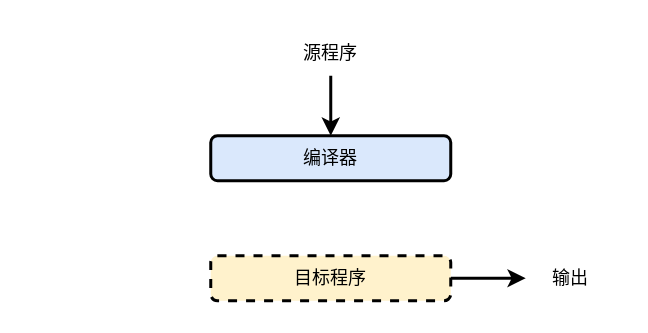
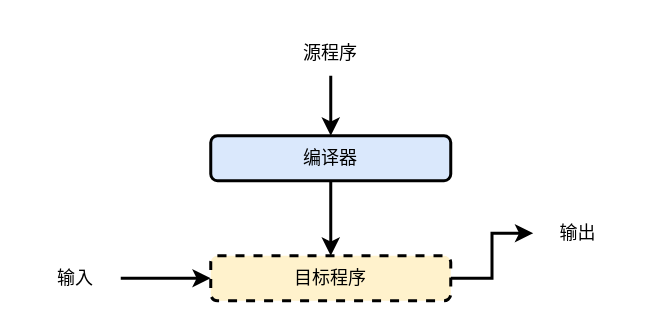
edge "编译器" -> "目标程序": added
node "输入": added
edge "输入" -> "目标程序": added
node "输出": moved (571, 278) -> (578, 233)
